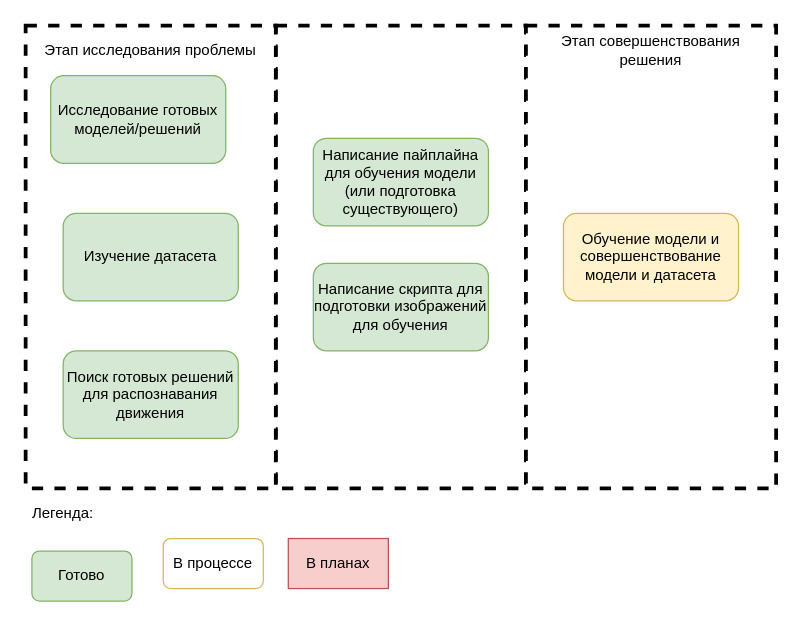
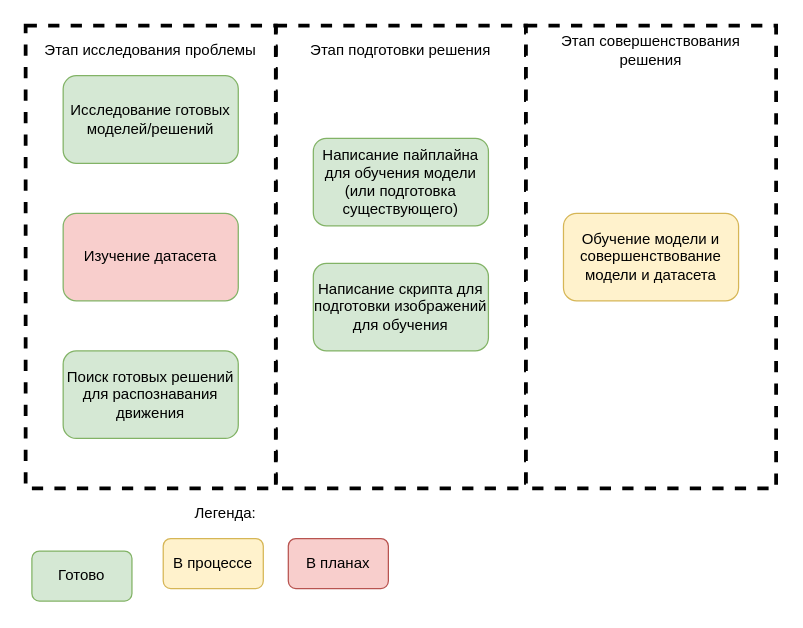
node "Этап подготовки решения": added
node "Исследование готовых моделей/решений": moved (138, 119) -> (151, 119)
node "Изучение датасета": fillcolor #d5e8d4 -> #f8cecc
node "Легенда:": moved (63, 513) -> (226, 513)
node "В процессе": fillcolor #ffffff -> #fff2cc
node "В планах": shape rectangle -> rounded rectangle
